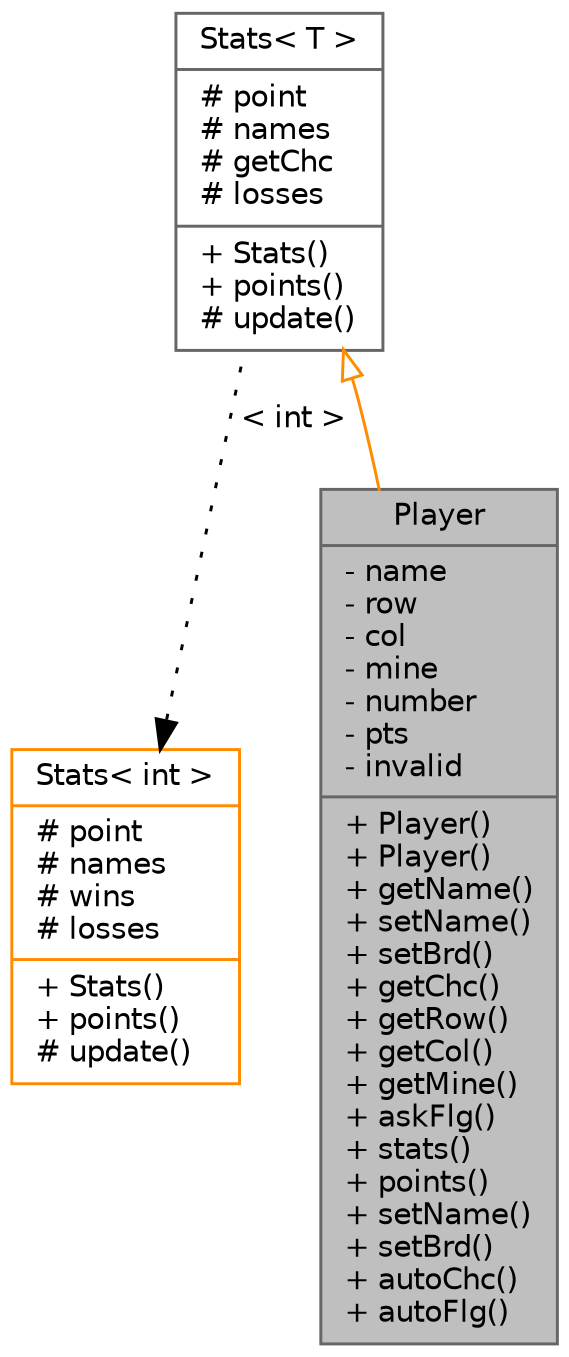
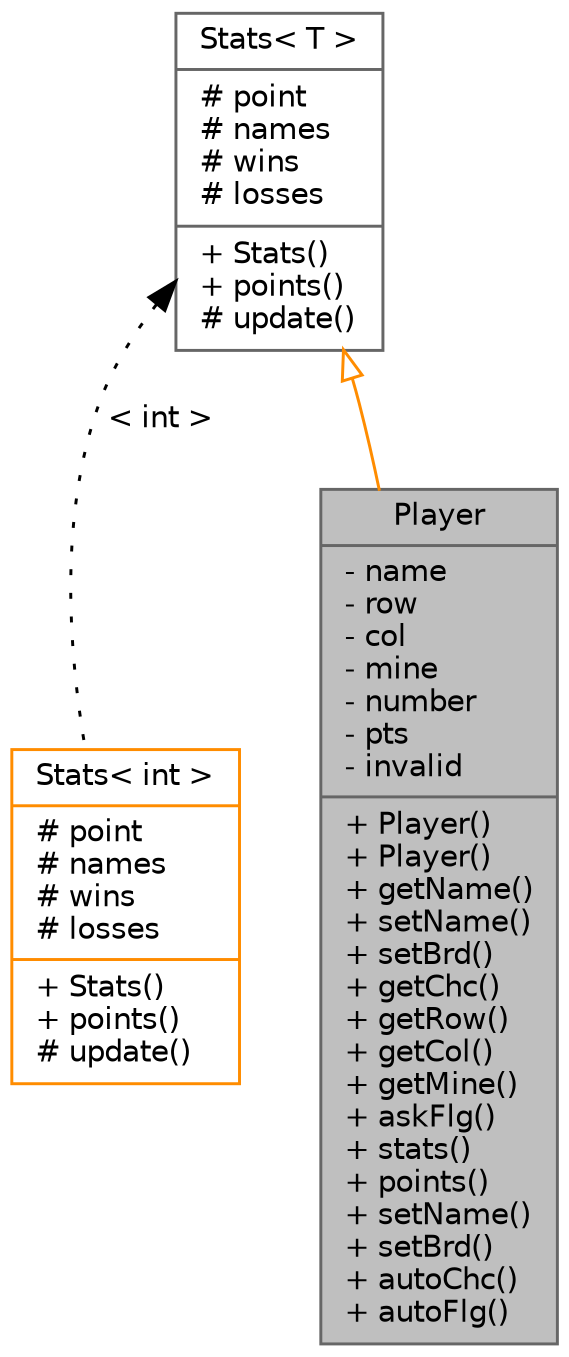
node "Stats< T >": text "# getChc" -> "# wins"
edge "Stats< T >" -> "Stats< int >": reversed
